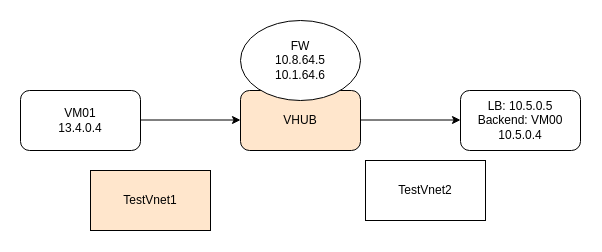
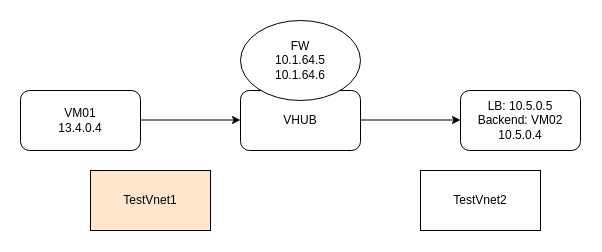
node "FW 10.8.64.5 10.1.64.6": label "FW 10.8.64.5 10.1.64.6" -> "FW 10.1.64.5 10.1.64.6"
node "VHUB": fillcolor #ffe6cc -> #ffffff
node "LB: 10.5.0.5 Backend: VM00 10.5.0.4": label "LB: 10.5.0.5 Backend: VM00 10.5.0.4" -> "LB: 10.5.0.5 Backend: VM02 10.5.0.4"
node "TestVnet2": moved (426, 191) -> (481, 201)
